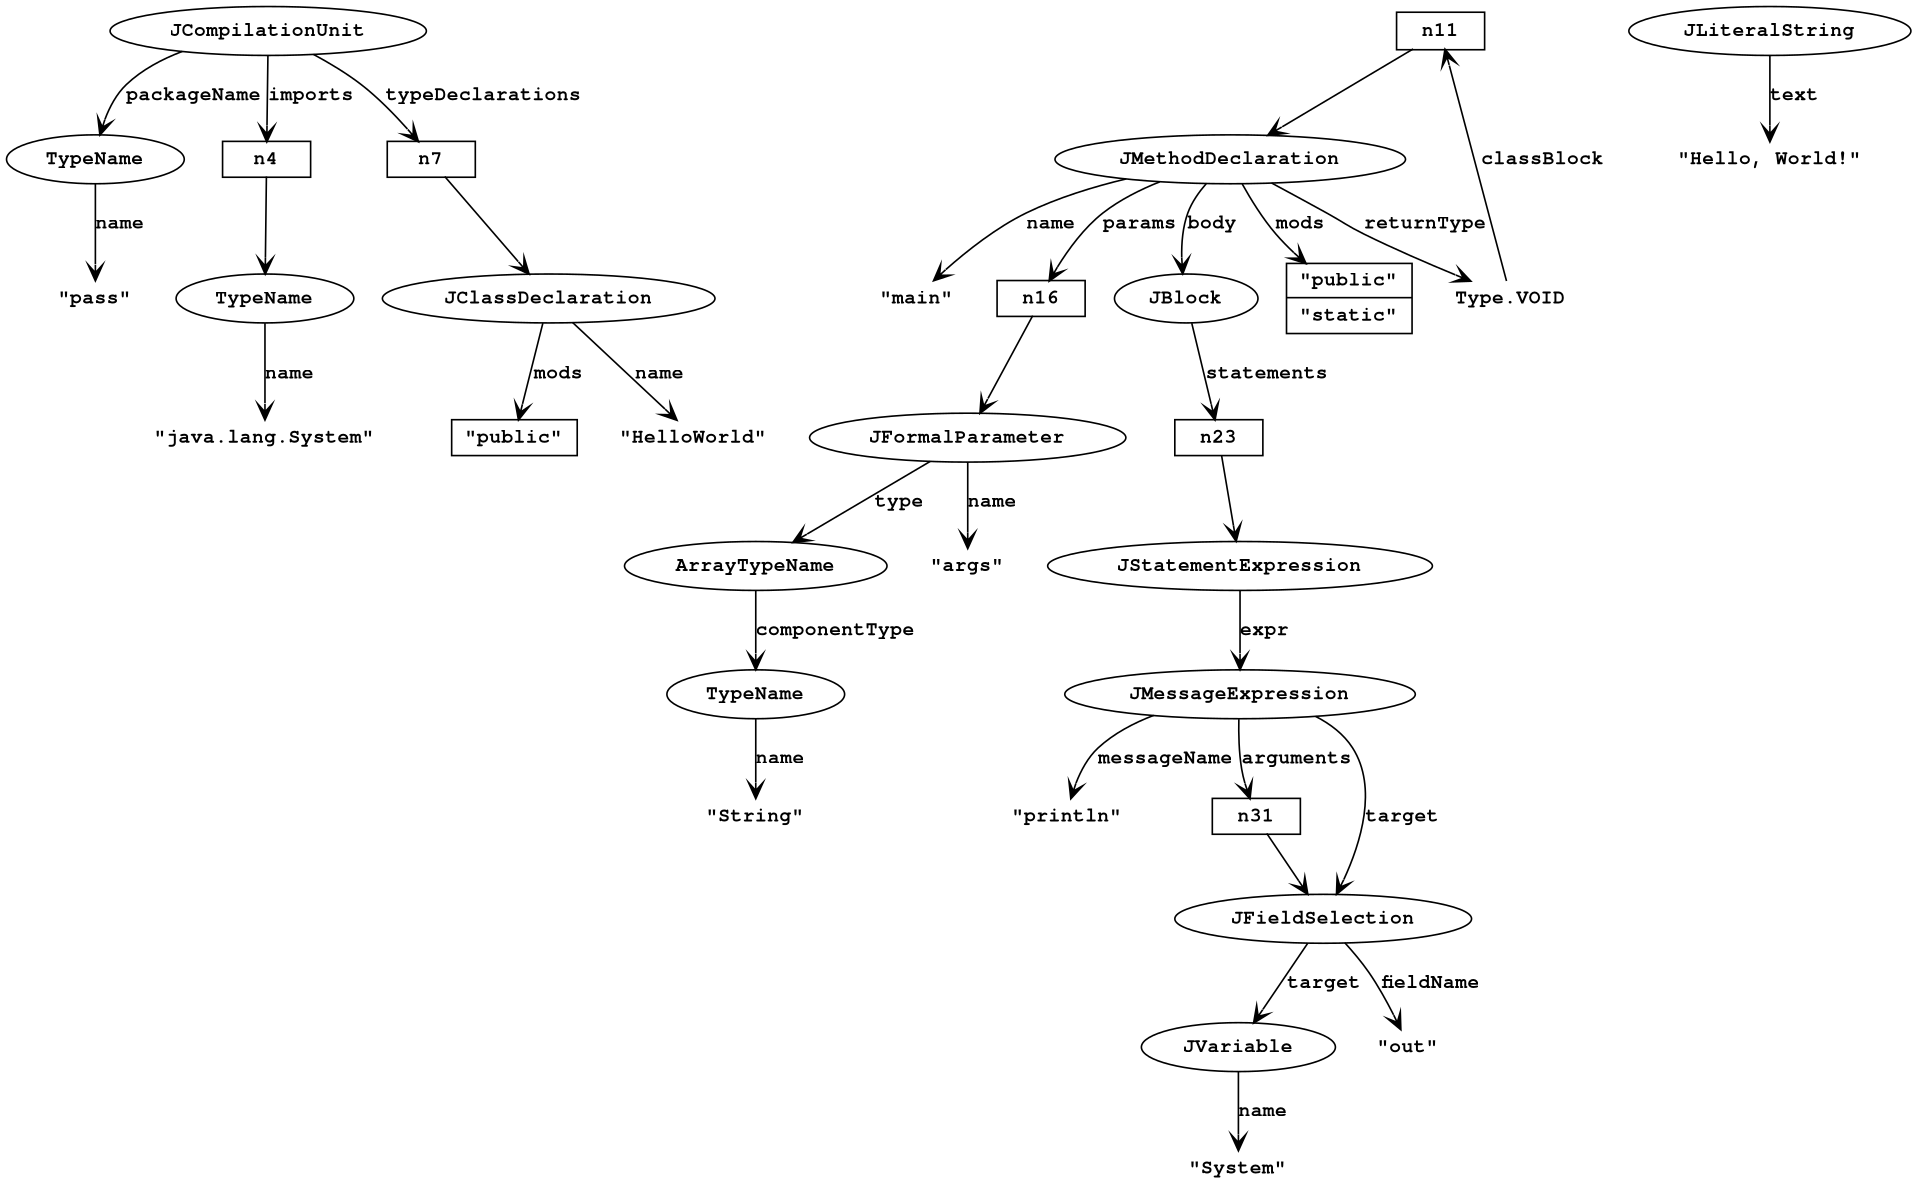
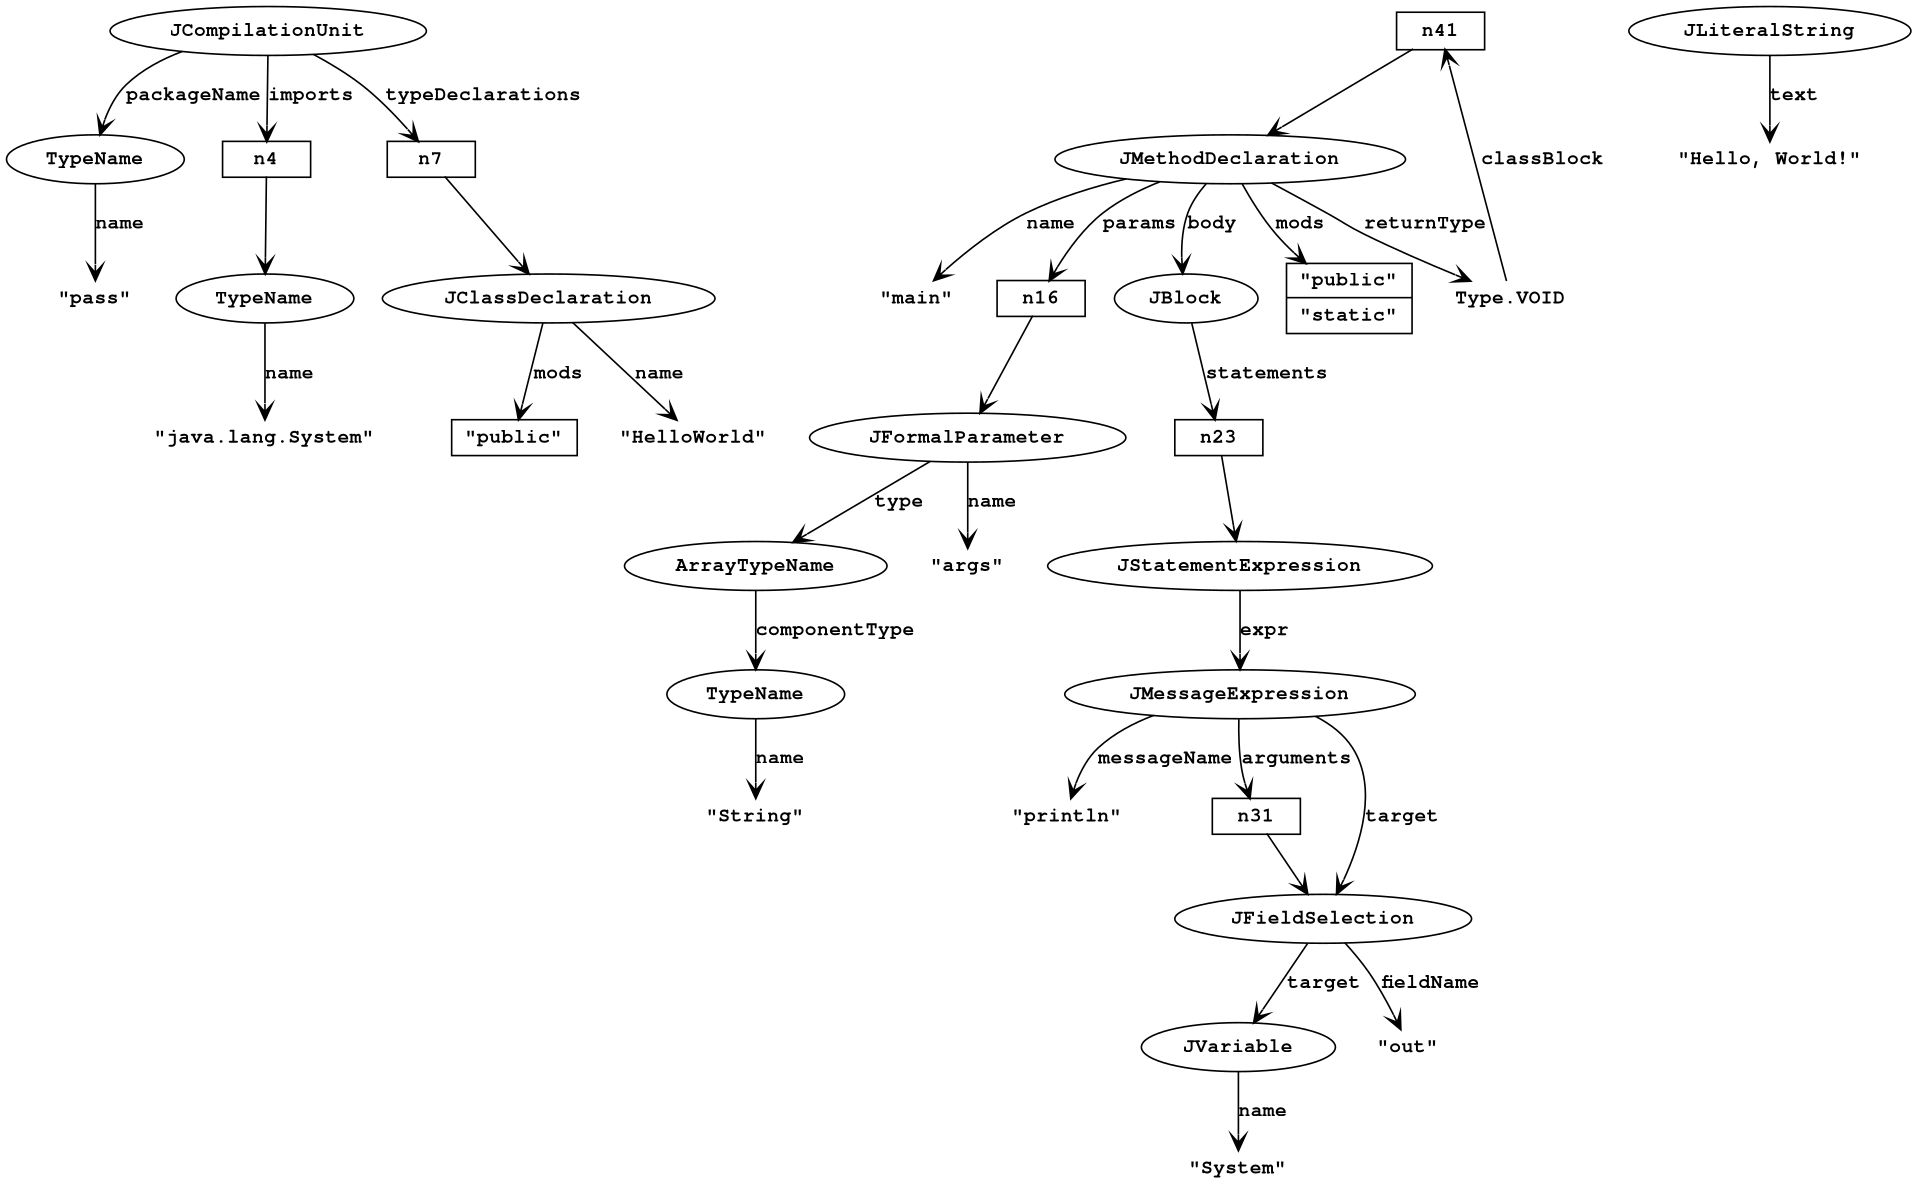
node "n11": label "n11" -> "n41"
